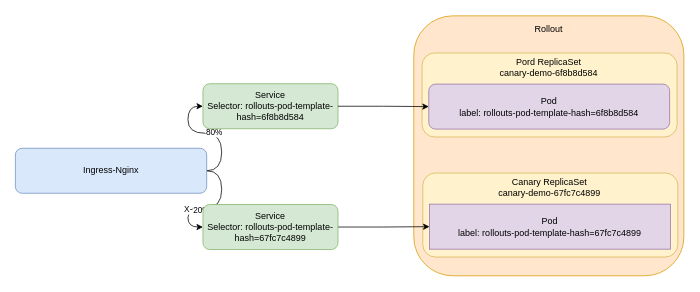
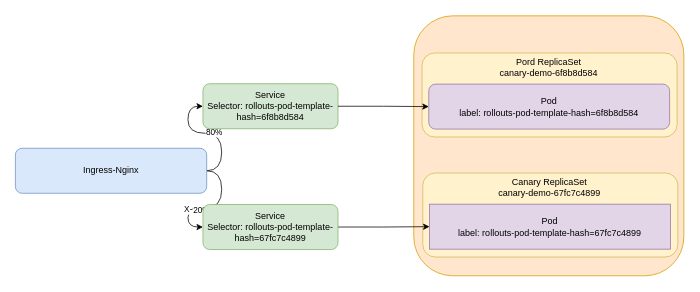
node "Rollout": removed
